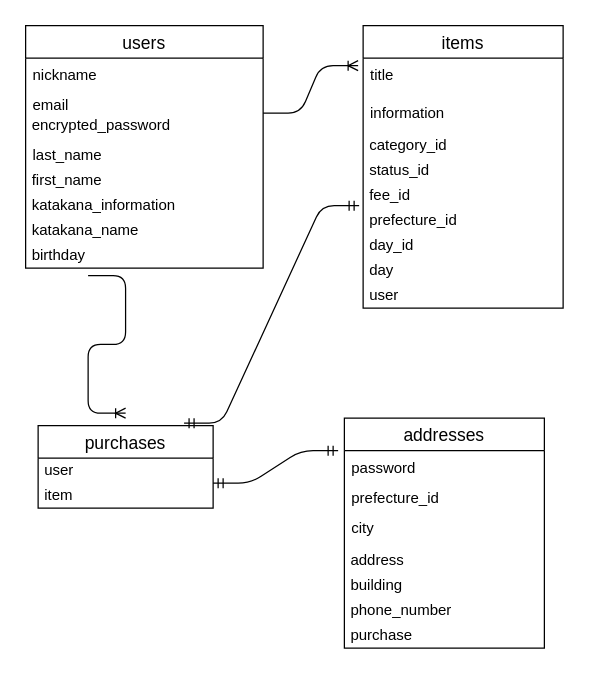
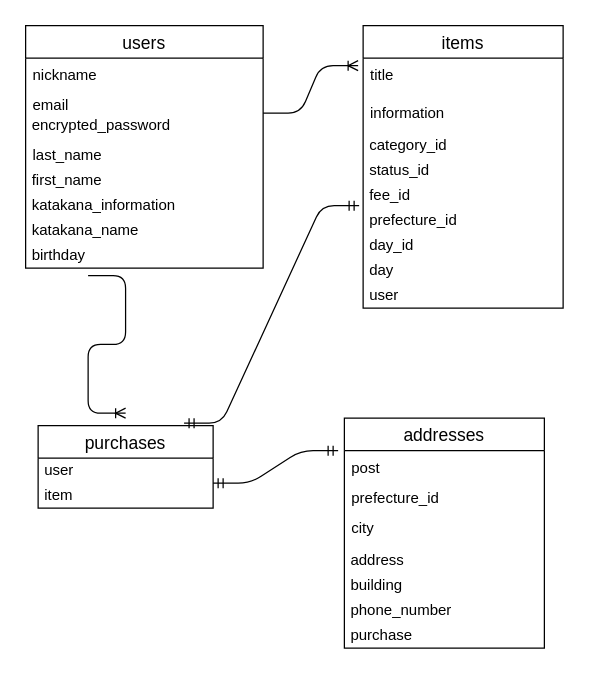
node "password": label "password" -> "post"
